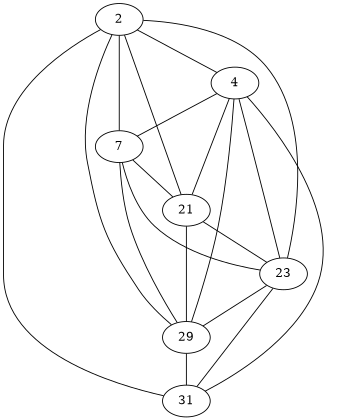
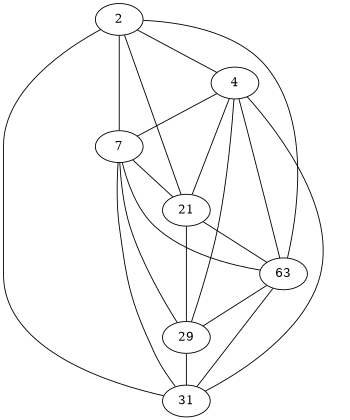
edge "2" -- "29": removed
node "23": label "23" -> "63"
edge "7" -- "31": added
